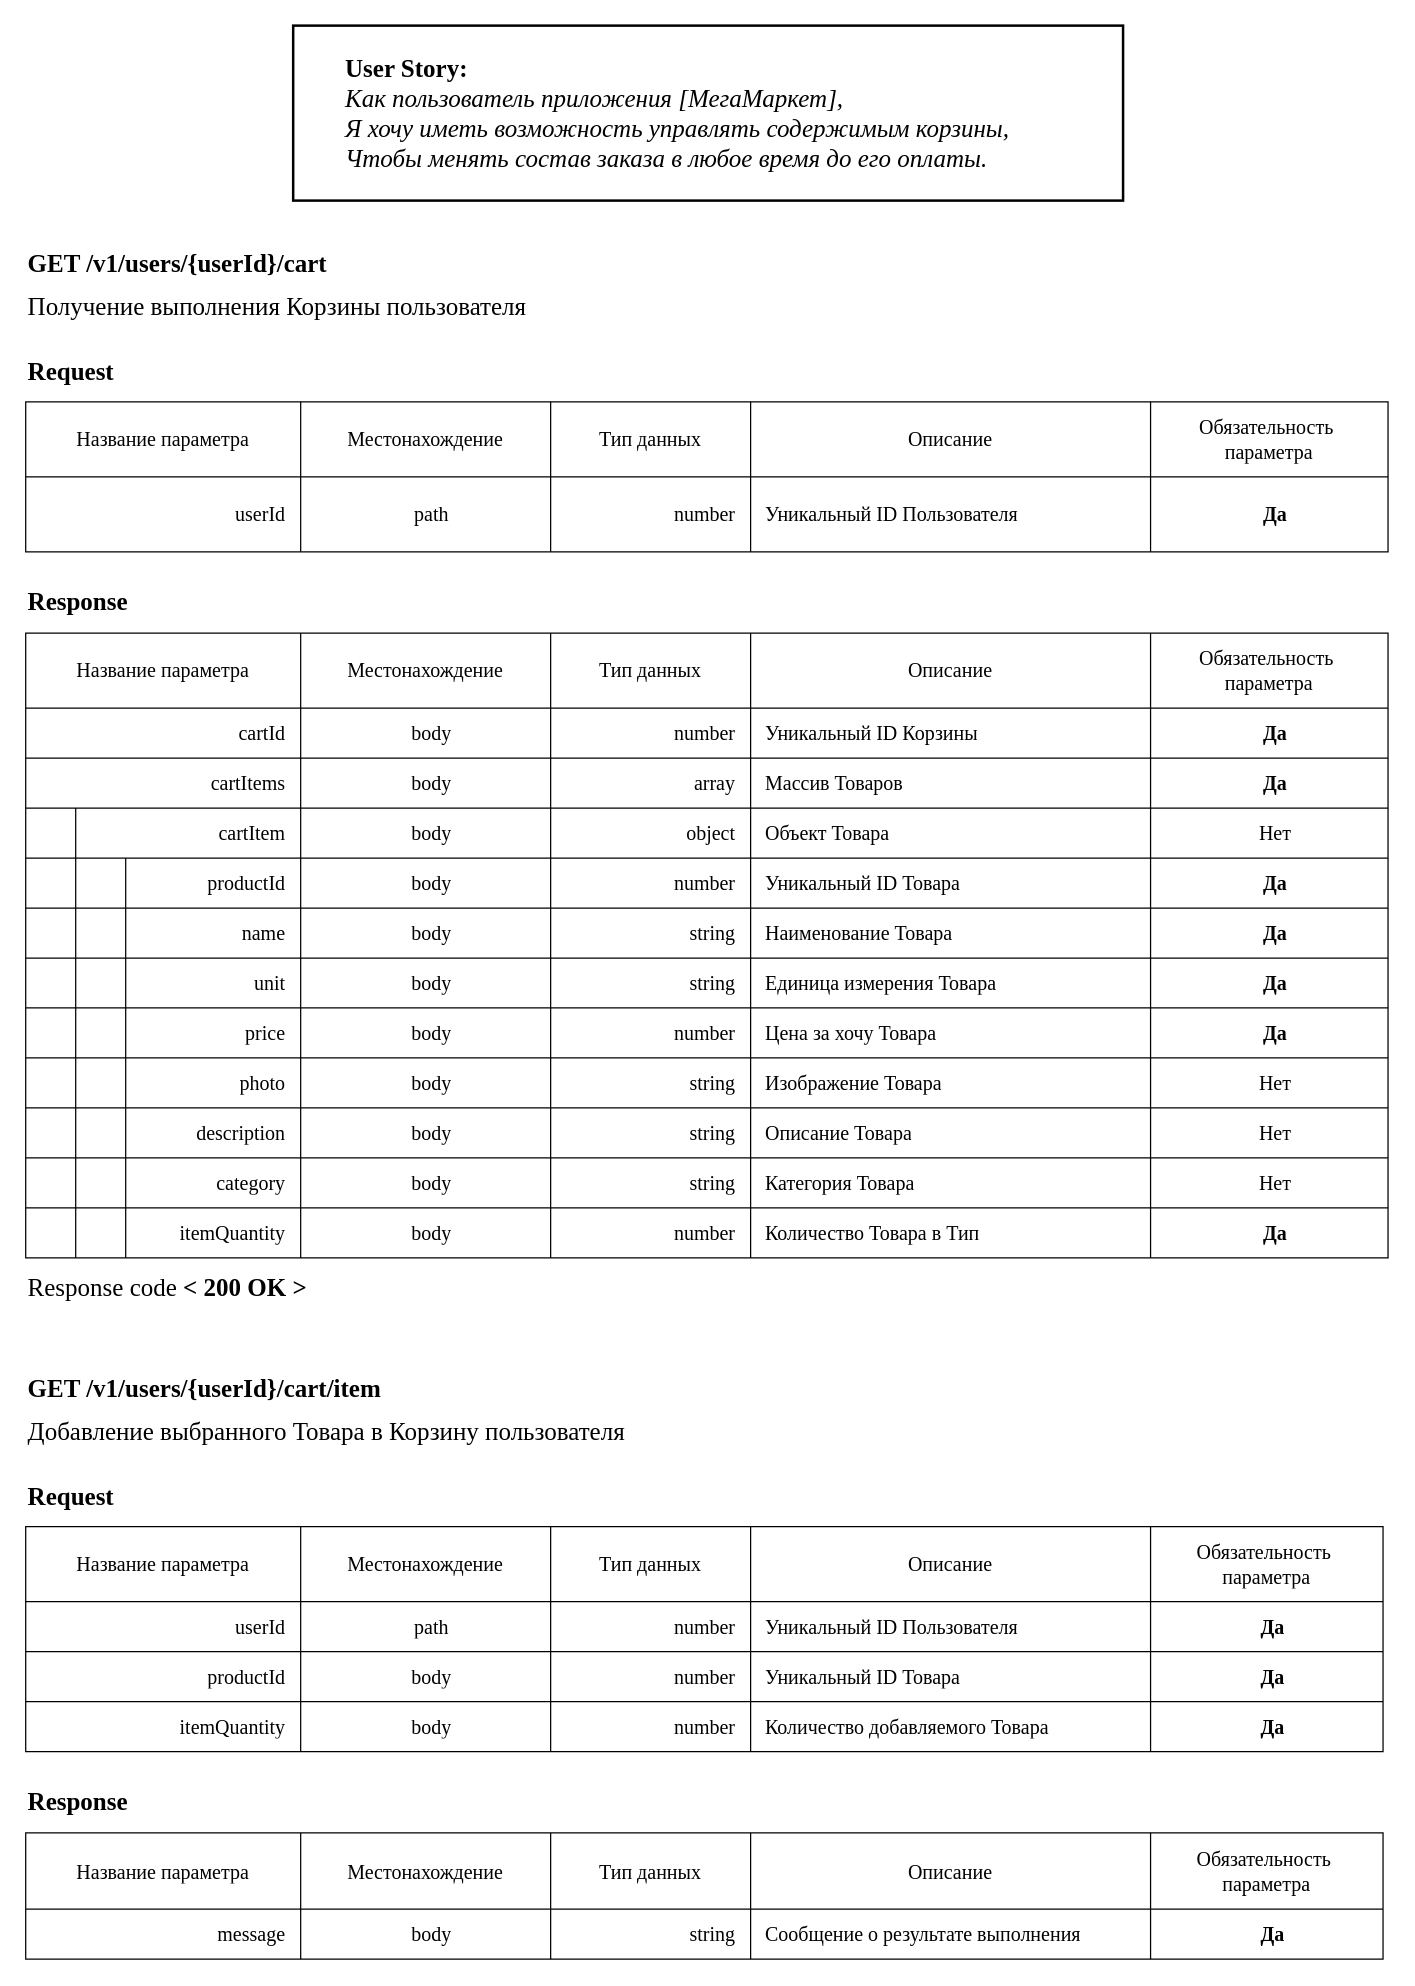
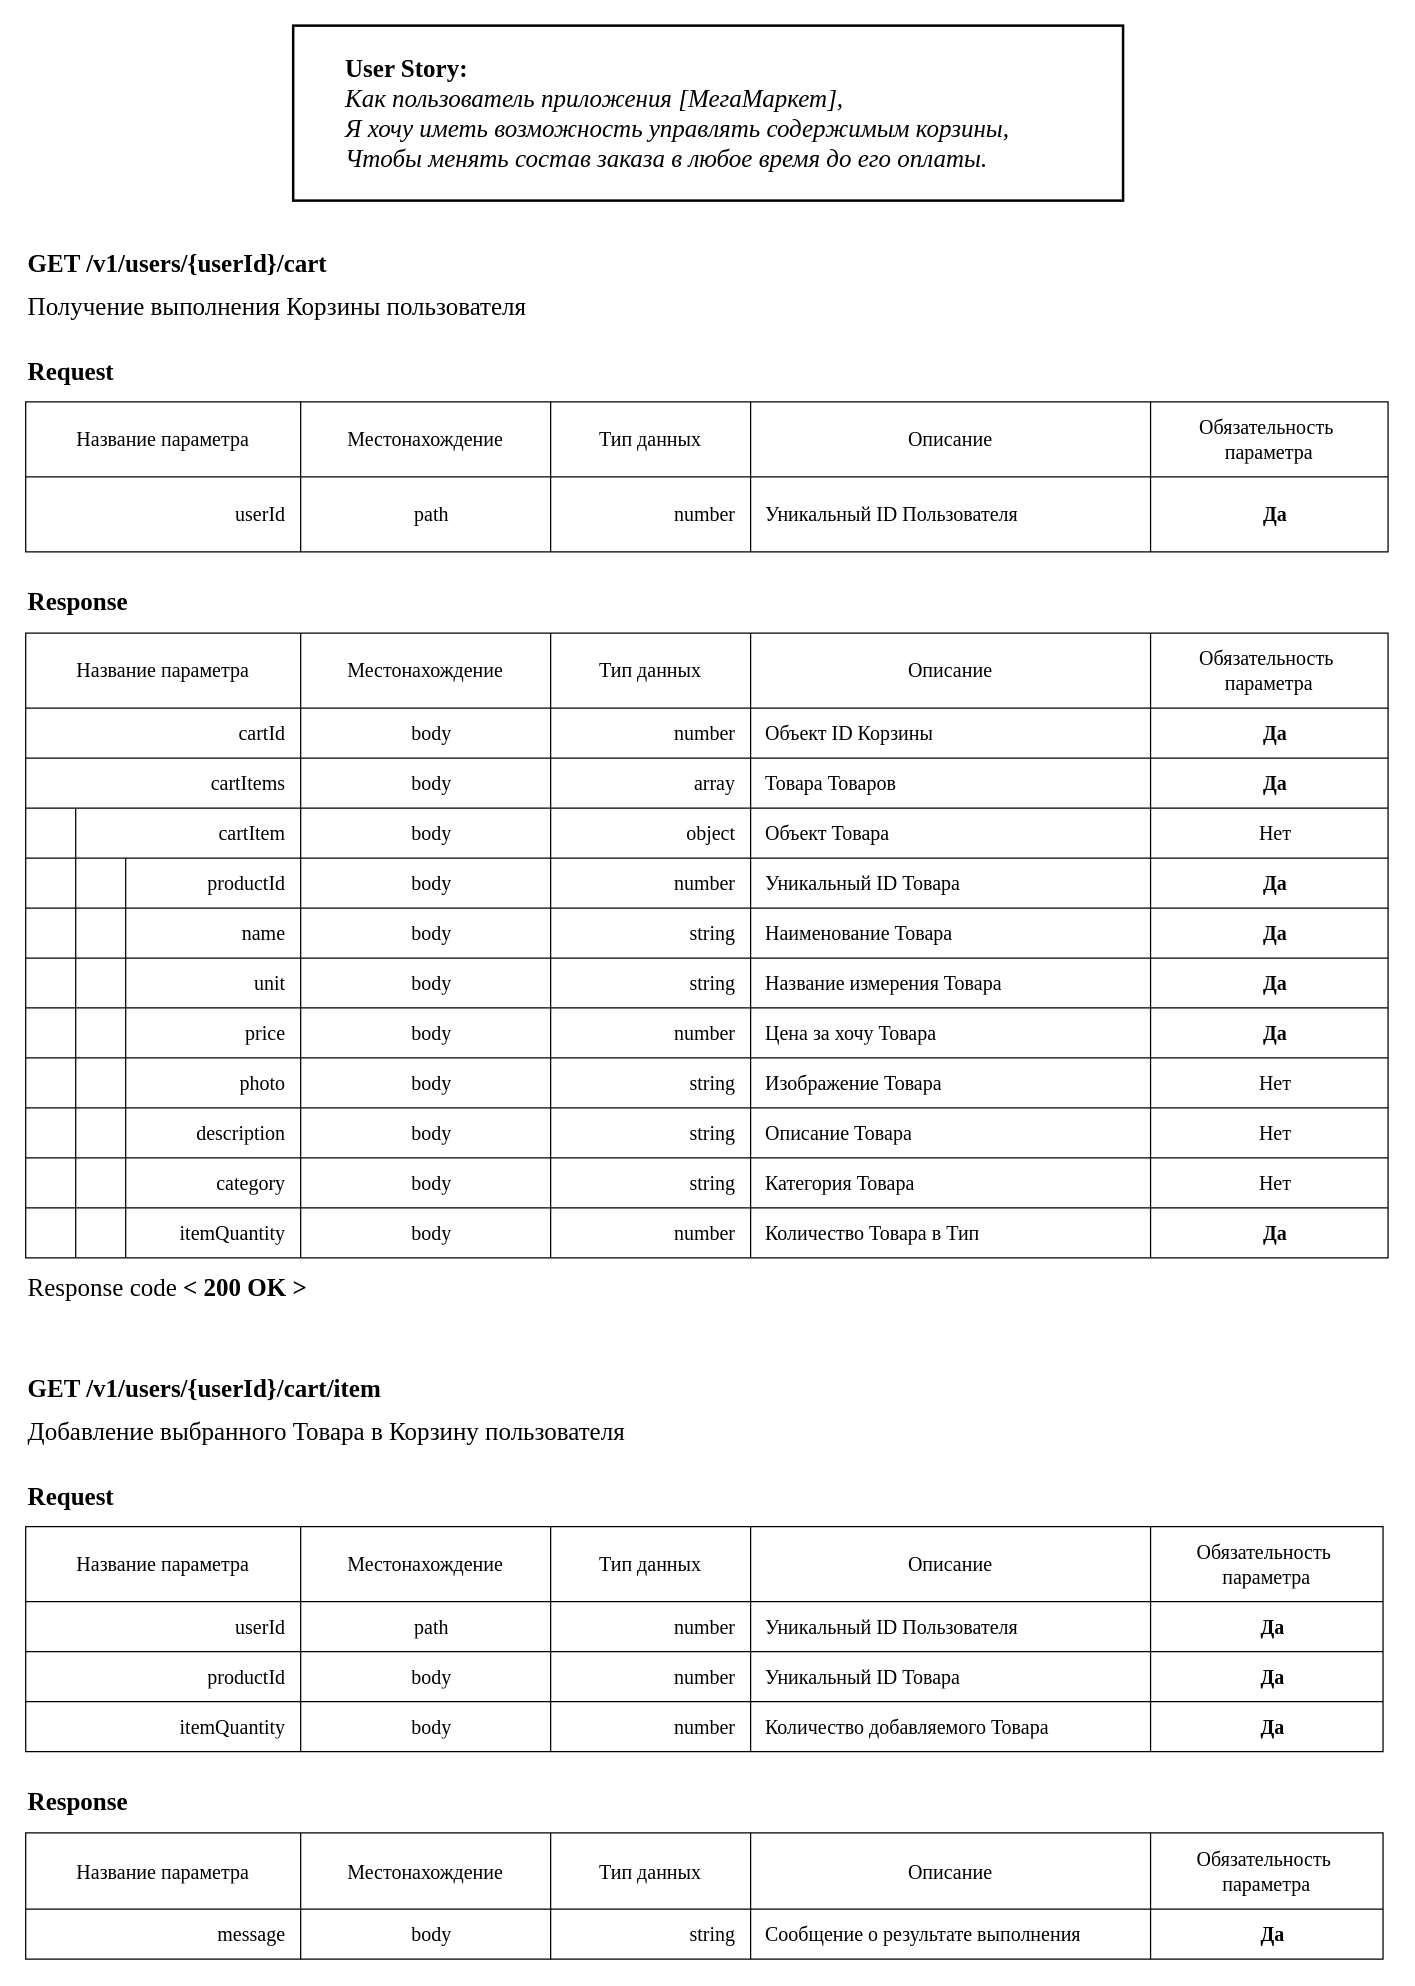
node "Уникальный ID Корзины": label "Уникальный ID Корзины" -> "Объект ID Корзины"
node "Массив Товаров": label "Массив Товаров" -> "Товара Товаров"
node "Единица измерения Товара": label "Единица измерения Товара" -> "Название измерения Товара"
